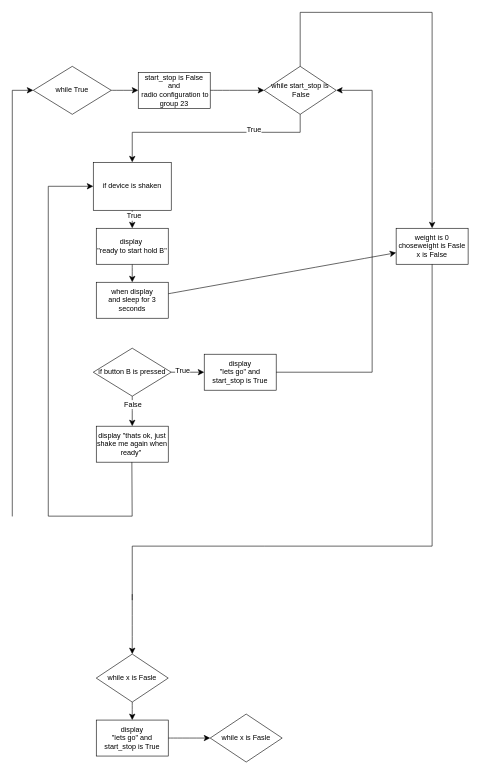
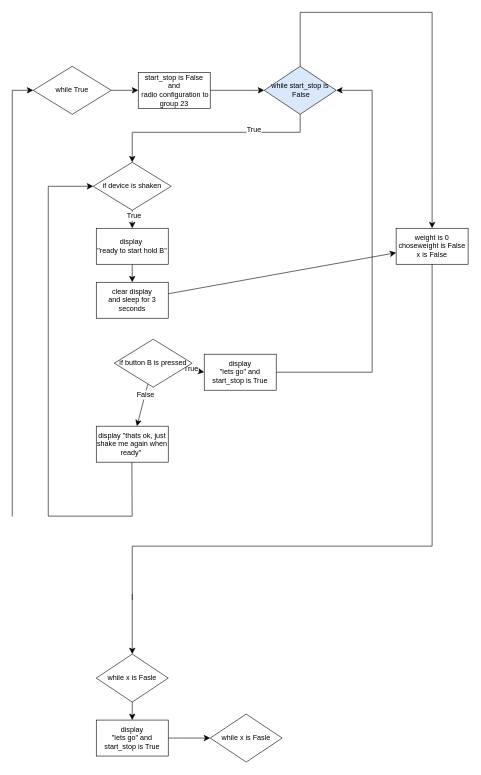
node "while start_stop is False": fillcolor #ffffff -> #dae8fc
node "if device is shaken": shape rectangle -> diamond
node "weight is 0 choseweight is Fasle x is False": label "weight is 0 choseweight is Fasle x is False" -> "weight is 0 choseweight is False x is False"
node "when display and sleep for 3 seconds": label "when display and sleep for 3 seconds" -> "clear display and sleep for 3 seconds"
node "if button B is pressed": moved (132, 372) -> (153, 363)
